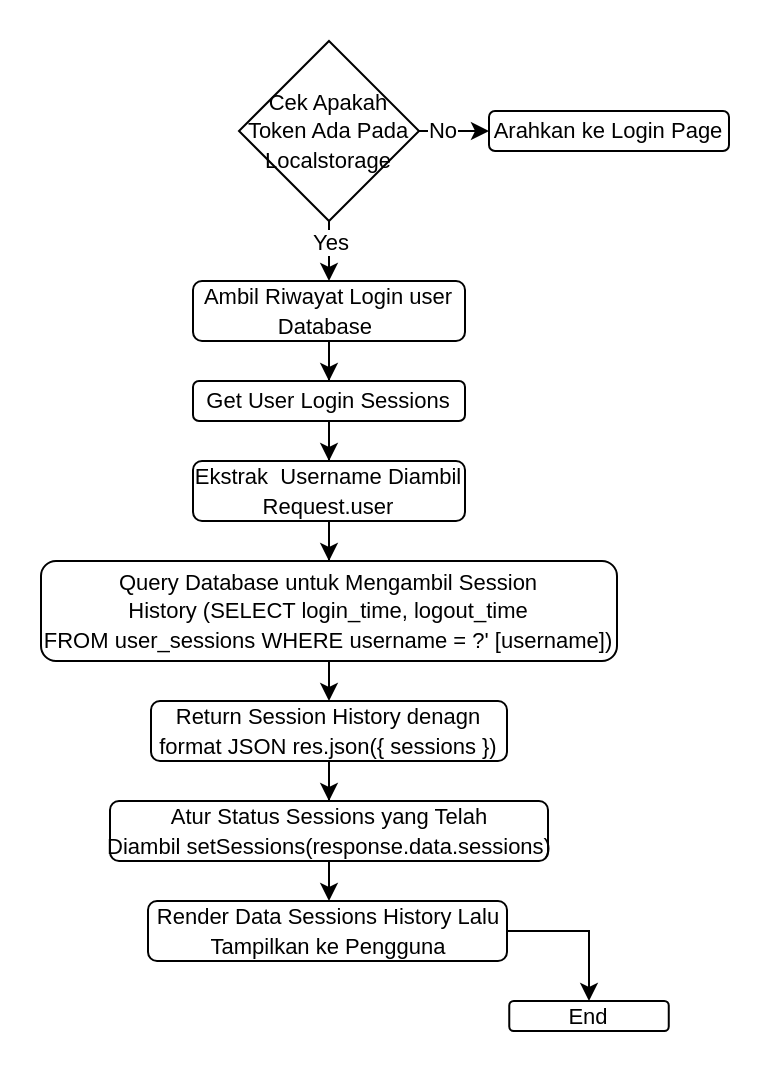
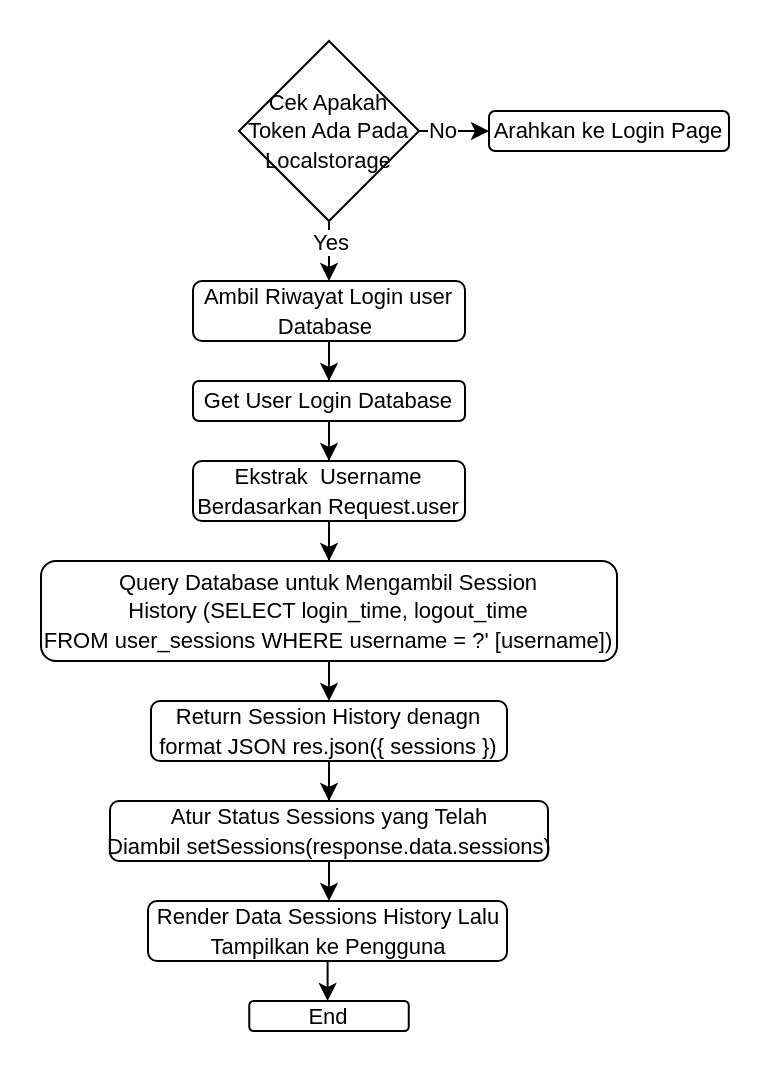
node "Get User Login Sessions": label "Get User Login Sessions" -> "Get User Login Database"
node "Ekstrak Username Diambil Request.user": label "Ekstrak Username Diambil Request.user" -> "Ekstrak Username Berdasarkan Request.user"
node "End": moved (589, 1016) -> (329, 1016)
